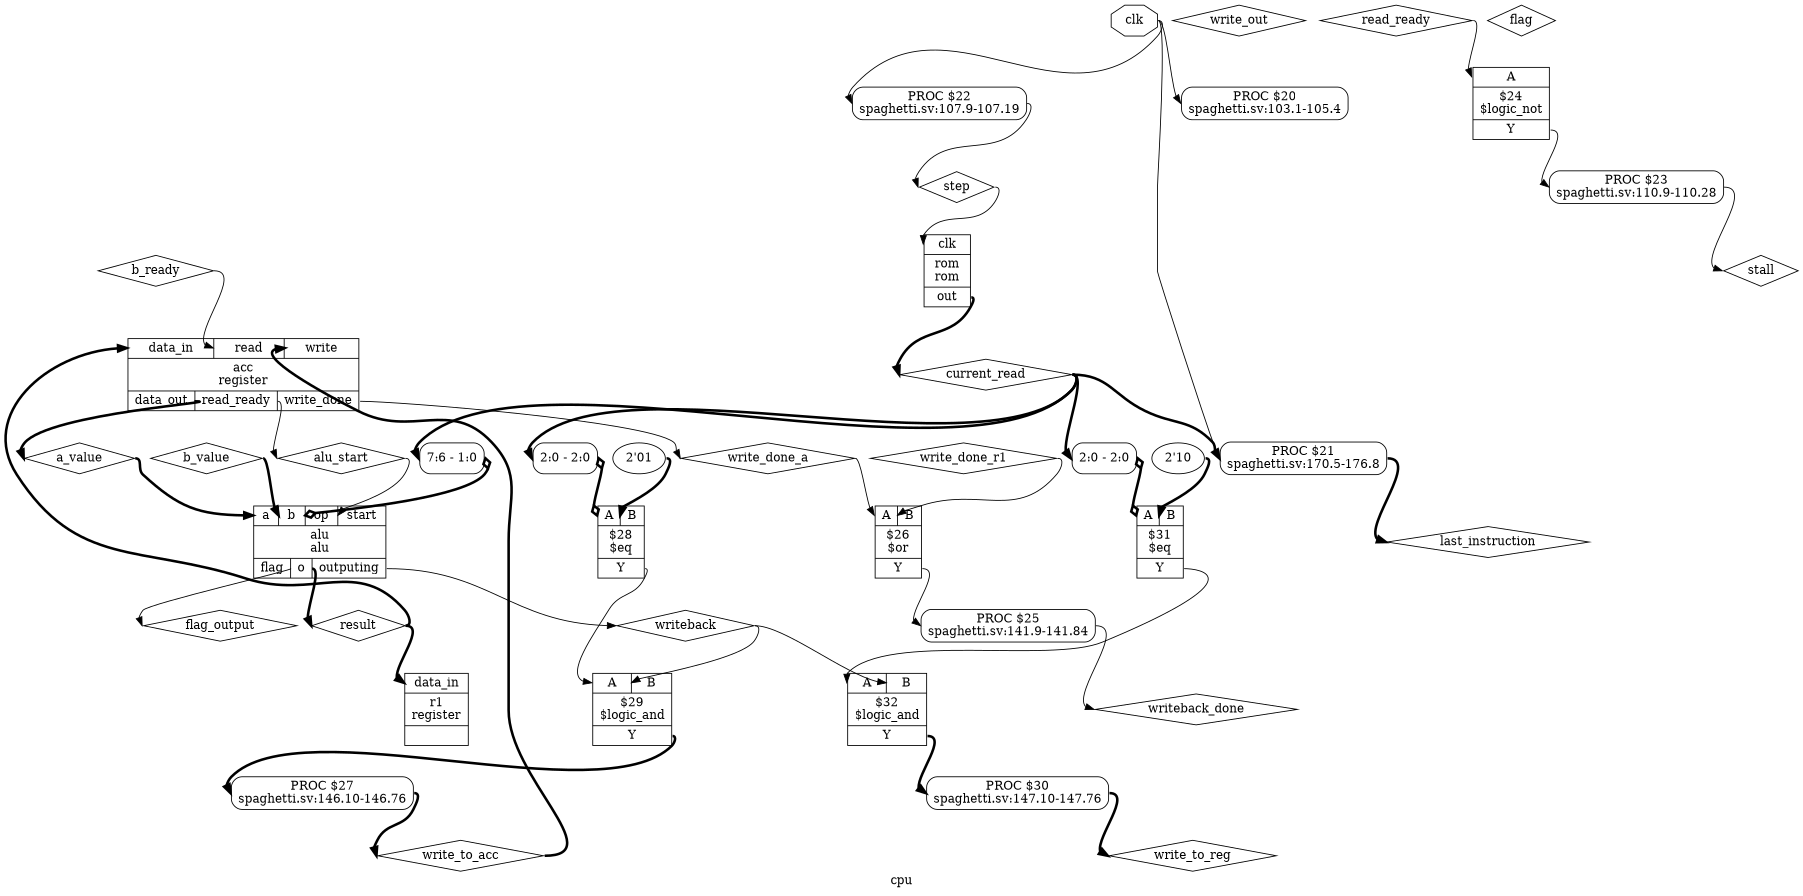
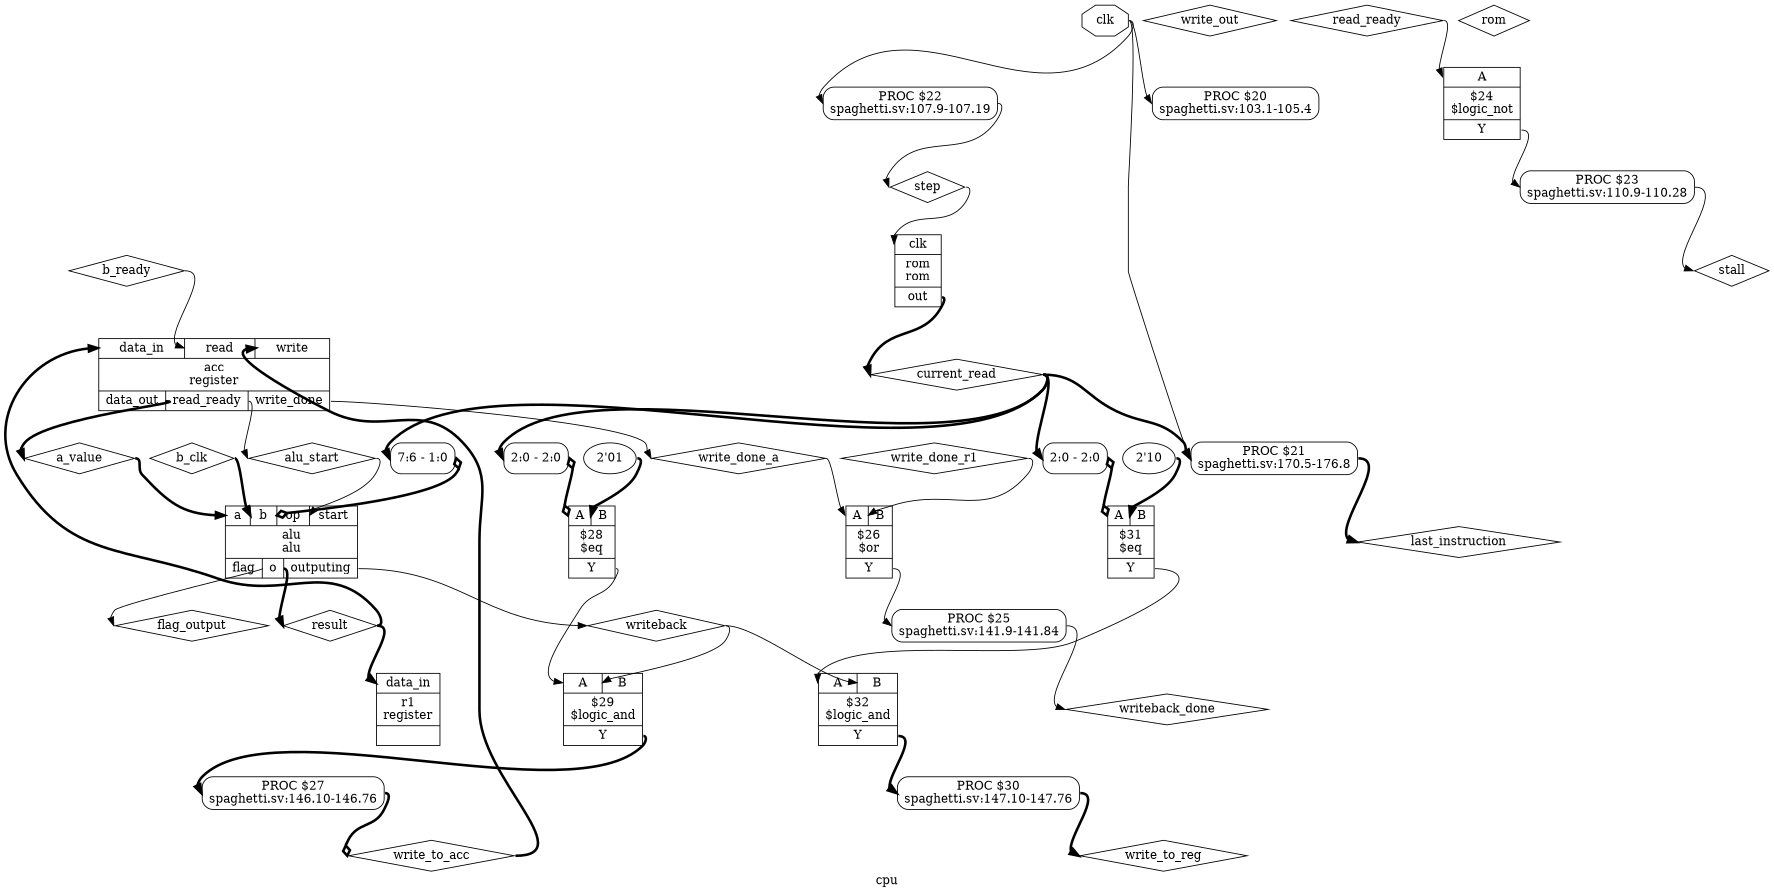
node "flag": label "flag" -> "rom"
node "b_value": label "b_value" -> "b_clk"
edge "PROC $27 spaghetti.sv:146.10-146.76" -> "write_to_acc": arrowhead normal -> odiamond
